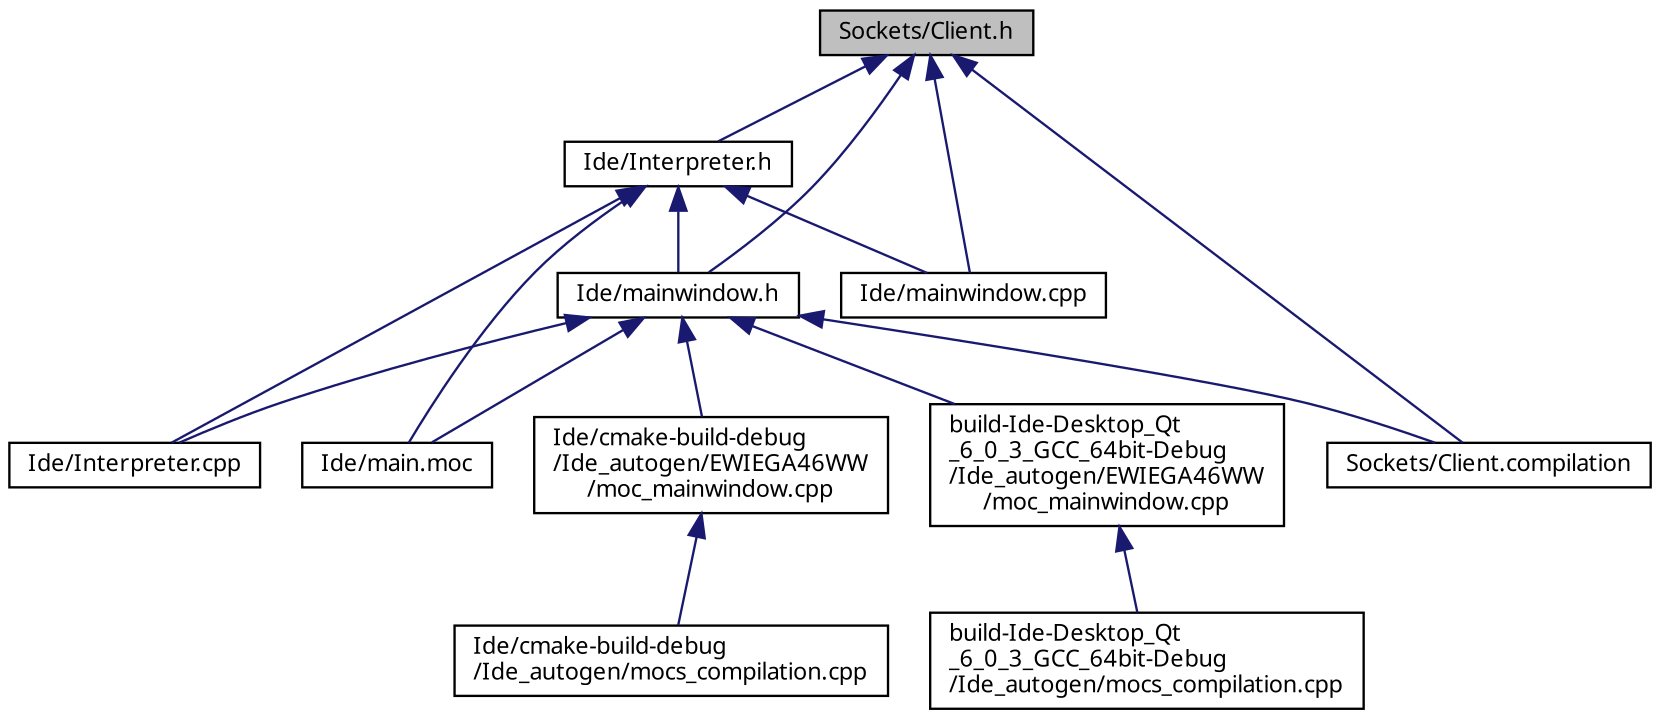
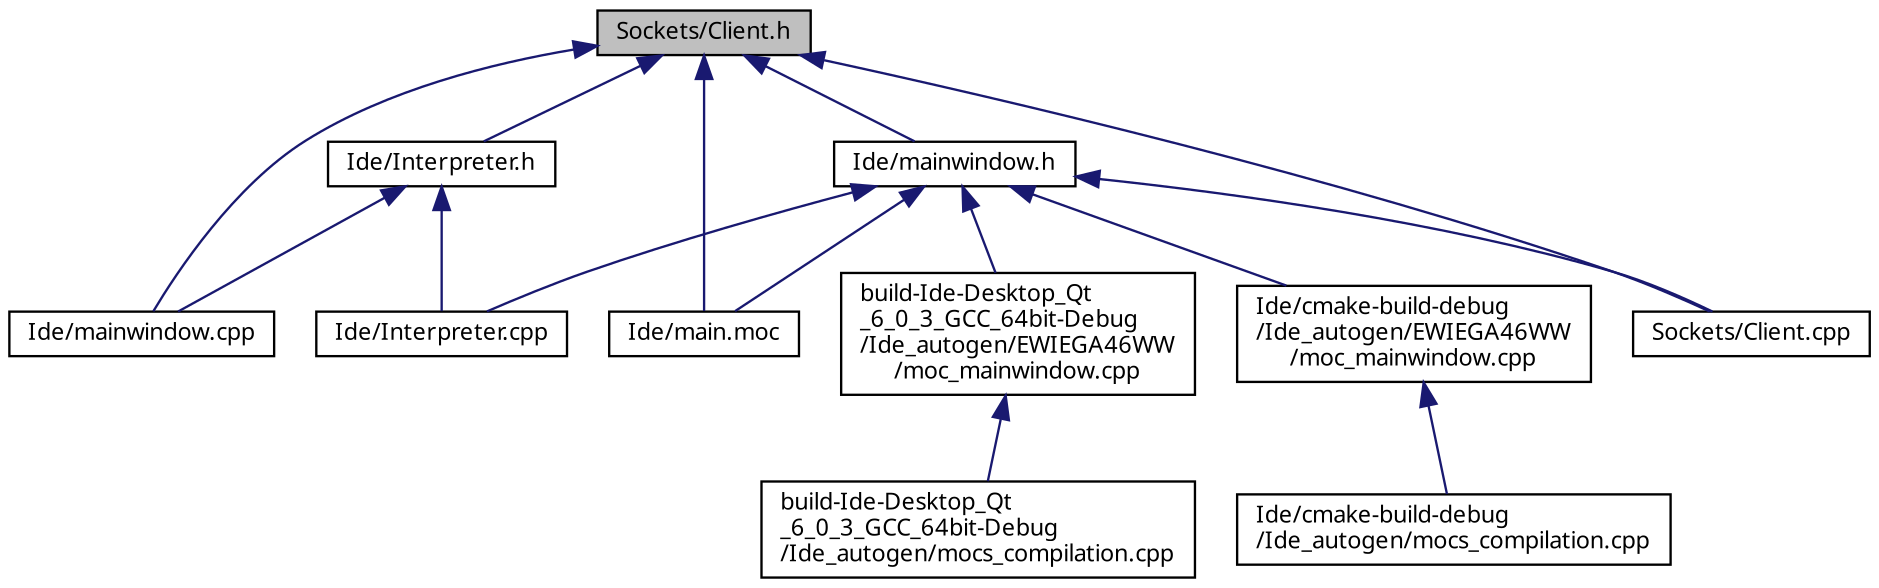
edge "Ide/mainwindow.h" -> "Ide/Interpreter.h": removed
edge "Ide/main.moc" -> "Ide/Interpreter.h": now "Ide/main.moc" -> "Sockets/Client.h"
node "Sockets/Client.compilation": label "Sockets/Client.compilation" -> "Sockets/Client.cpp"
